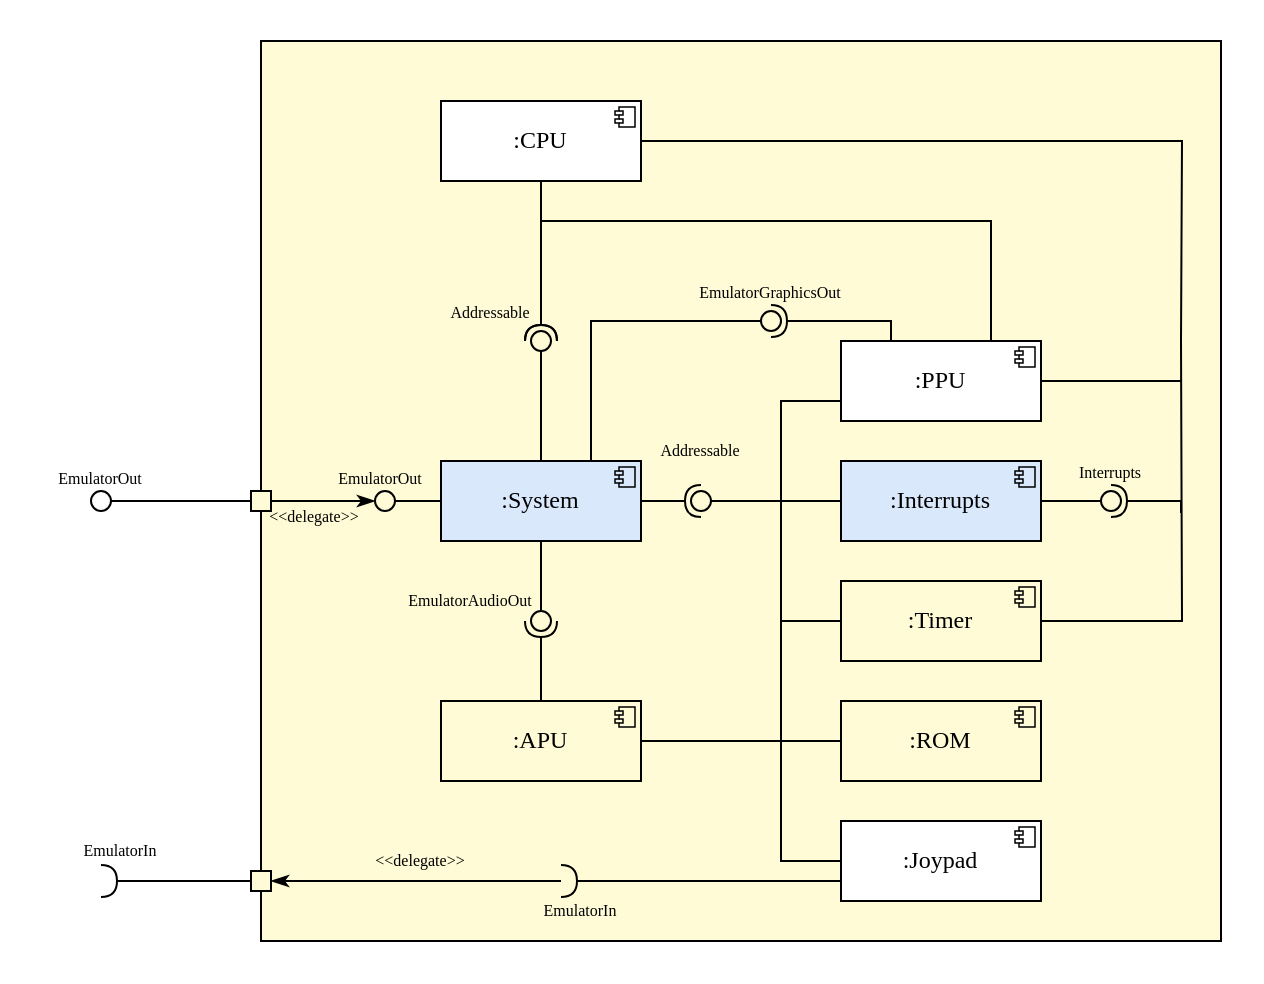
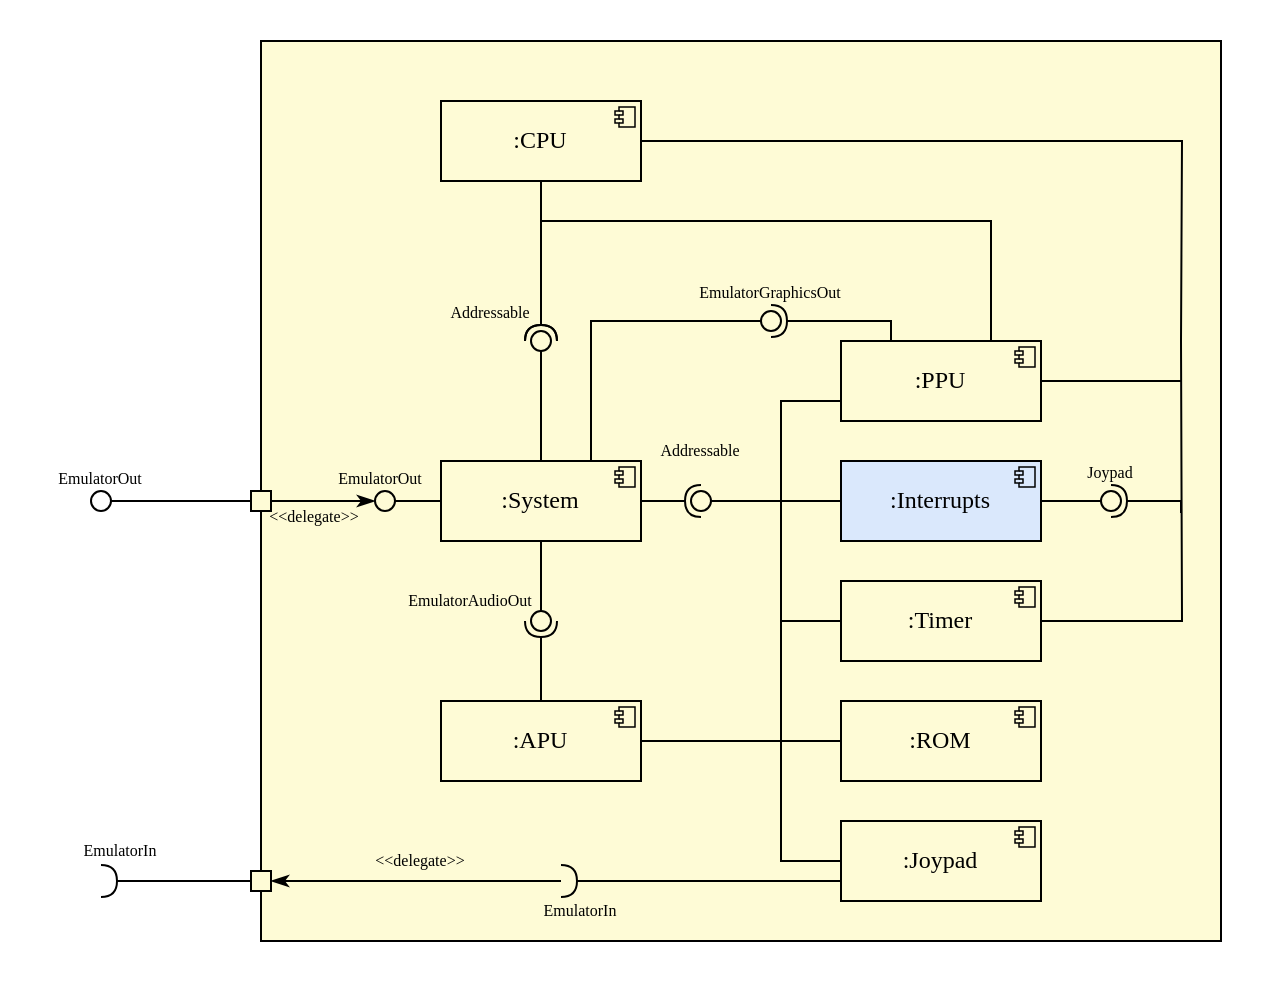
node ":CPU": fillcolor #ffffff -> #fefbd6
node ":PPU": fillcolor #ffffff -> #fefbd6
node "Interrupts": label "Interrupts" -> "Joypad"
node ":System": fillcolor #dae8fc -> #fefbd6
node ":Joypad": fillcolor #ffffff -> #fefbd6
